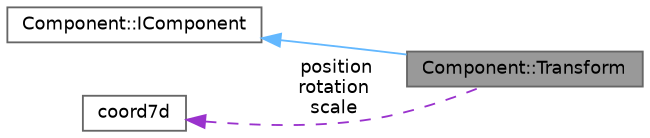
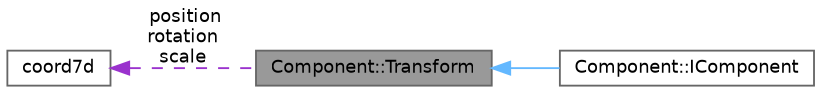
edge "Component::Transform" -> "Component::IComponent": reversed
